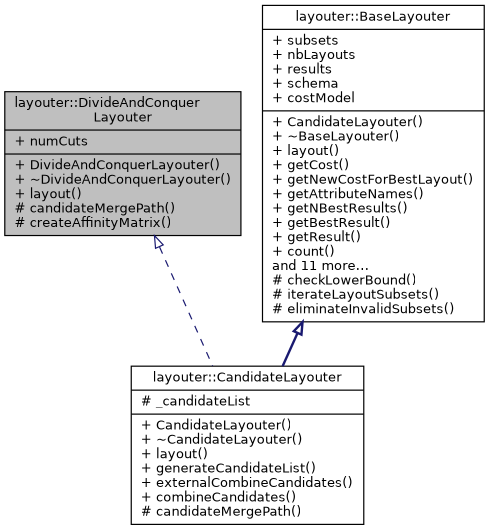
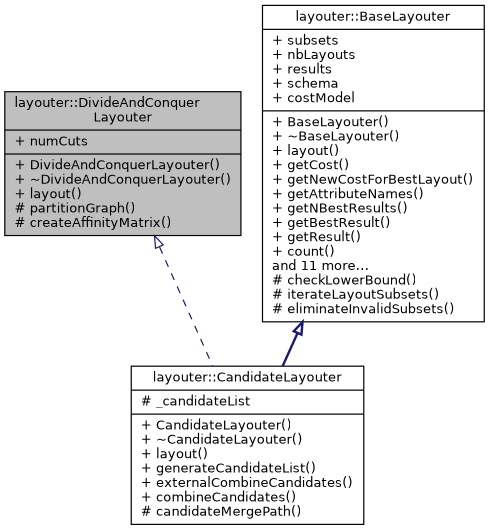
node "layouter::BaseLayouter": text "+ CandidateLayouter()" -> "+ BaseLayouter()"
node "layouter::DivideAndConquer": text "# candidateMergePath()" -> "# partitionGraph()"
